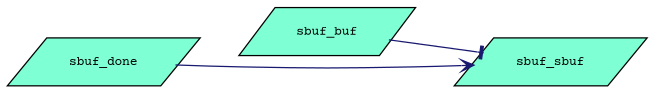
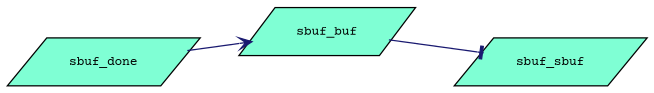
edge "sbuf_done" -> "sbuf_sbuf": now "sbuf_done" -> "sbuf_buf"
